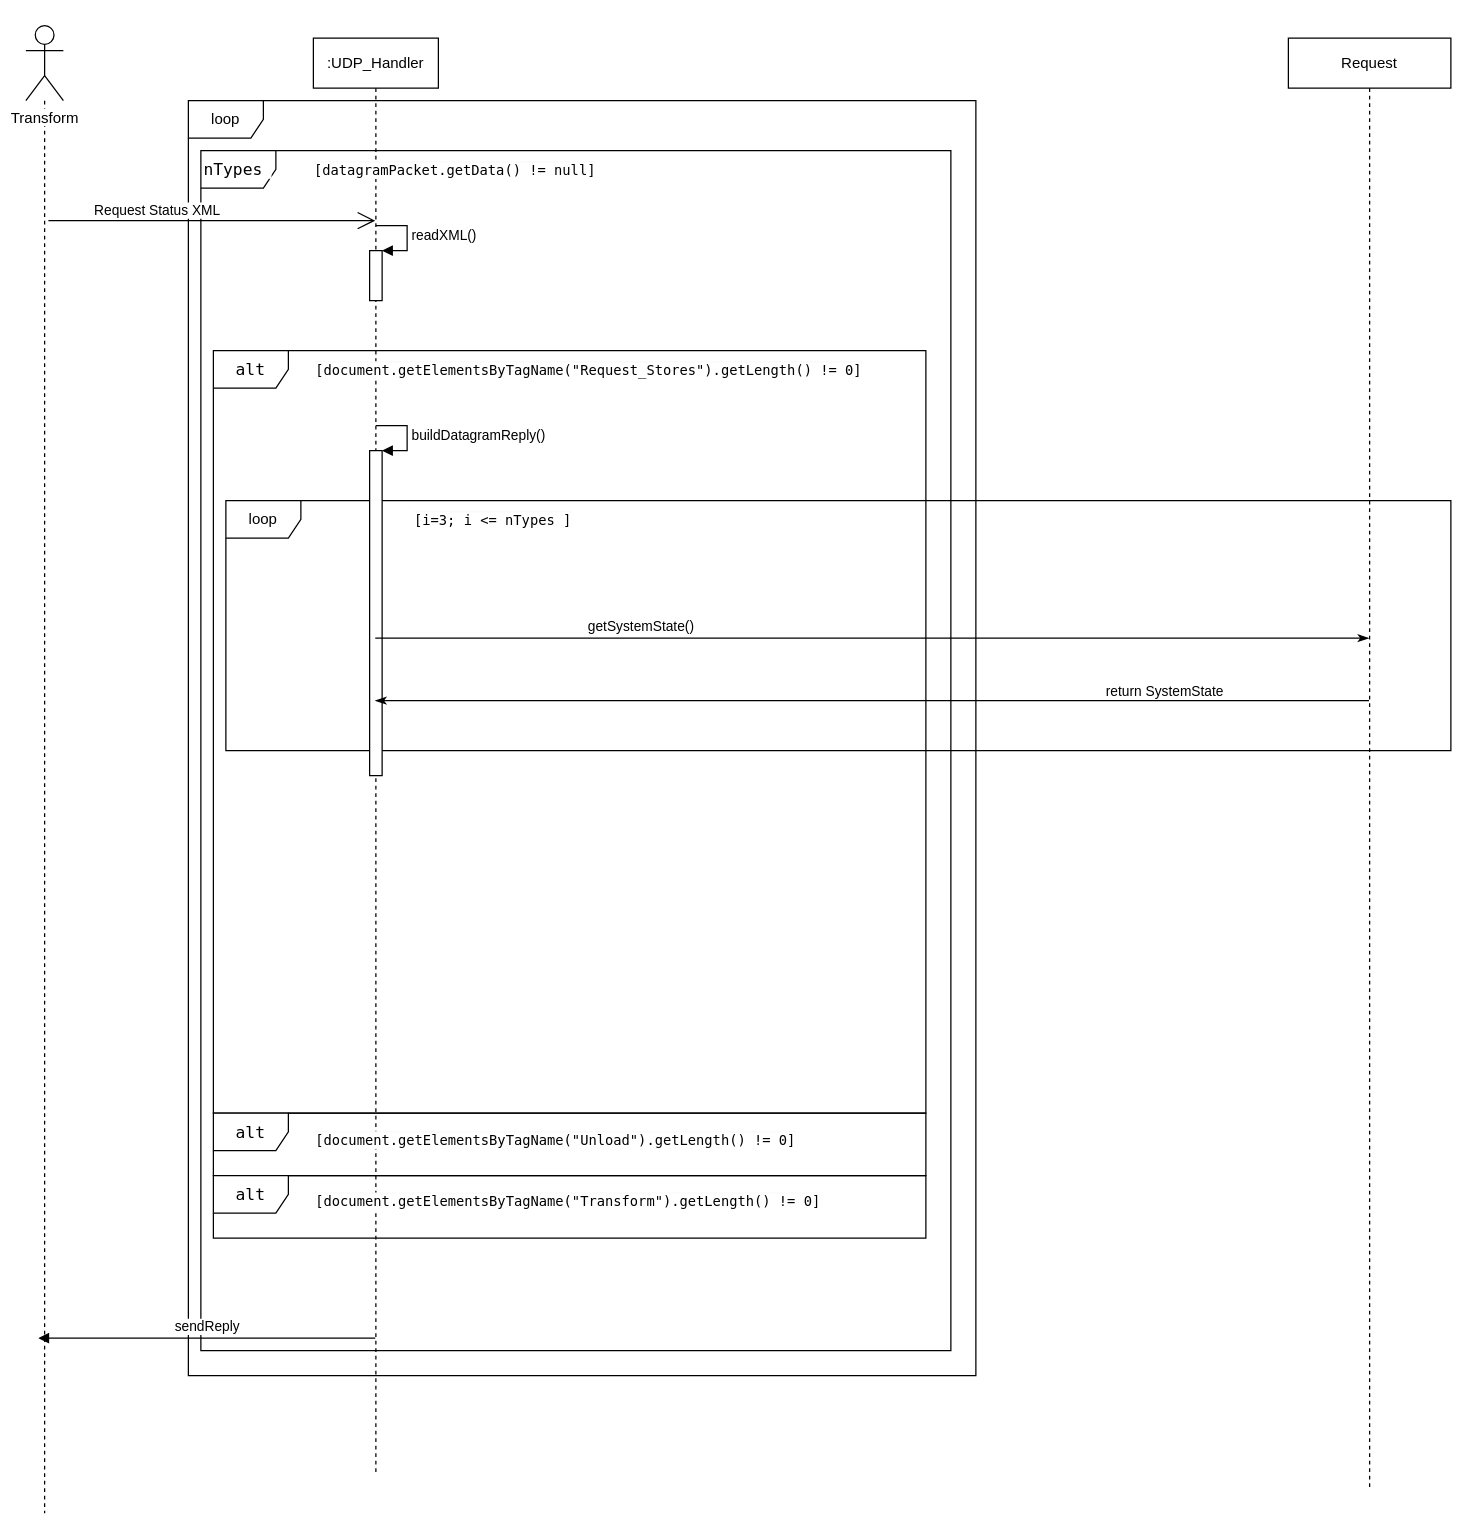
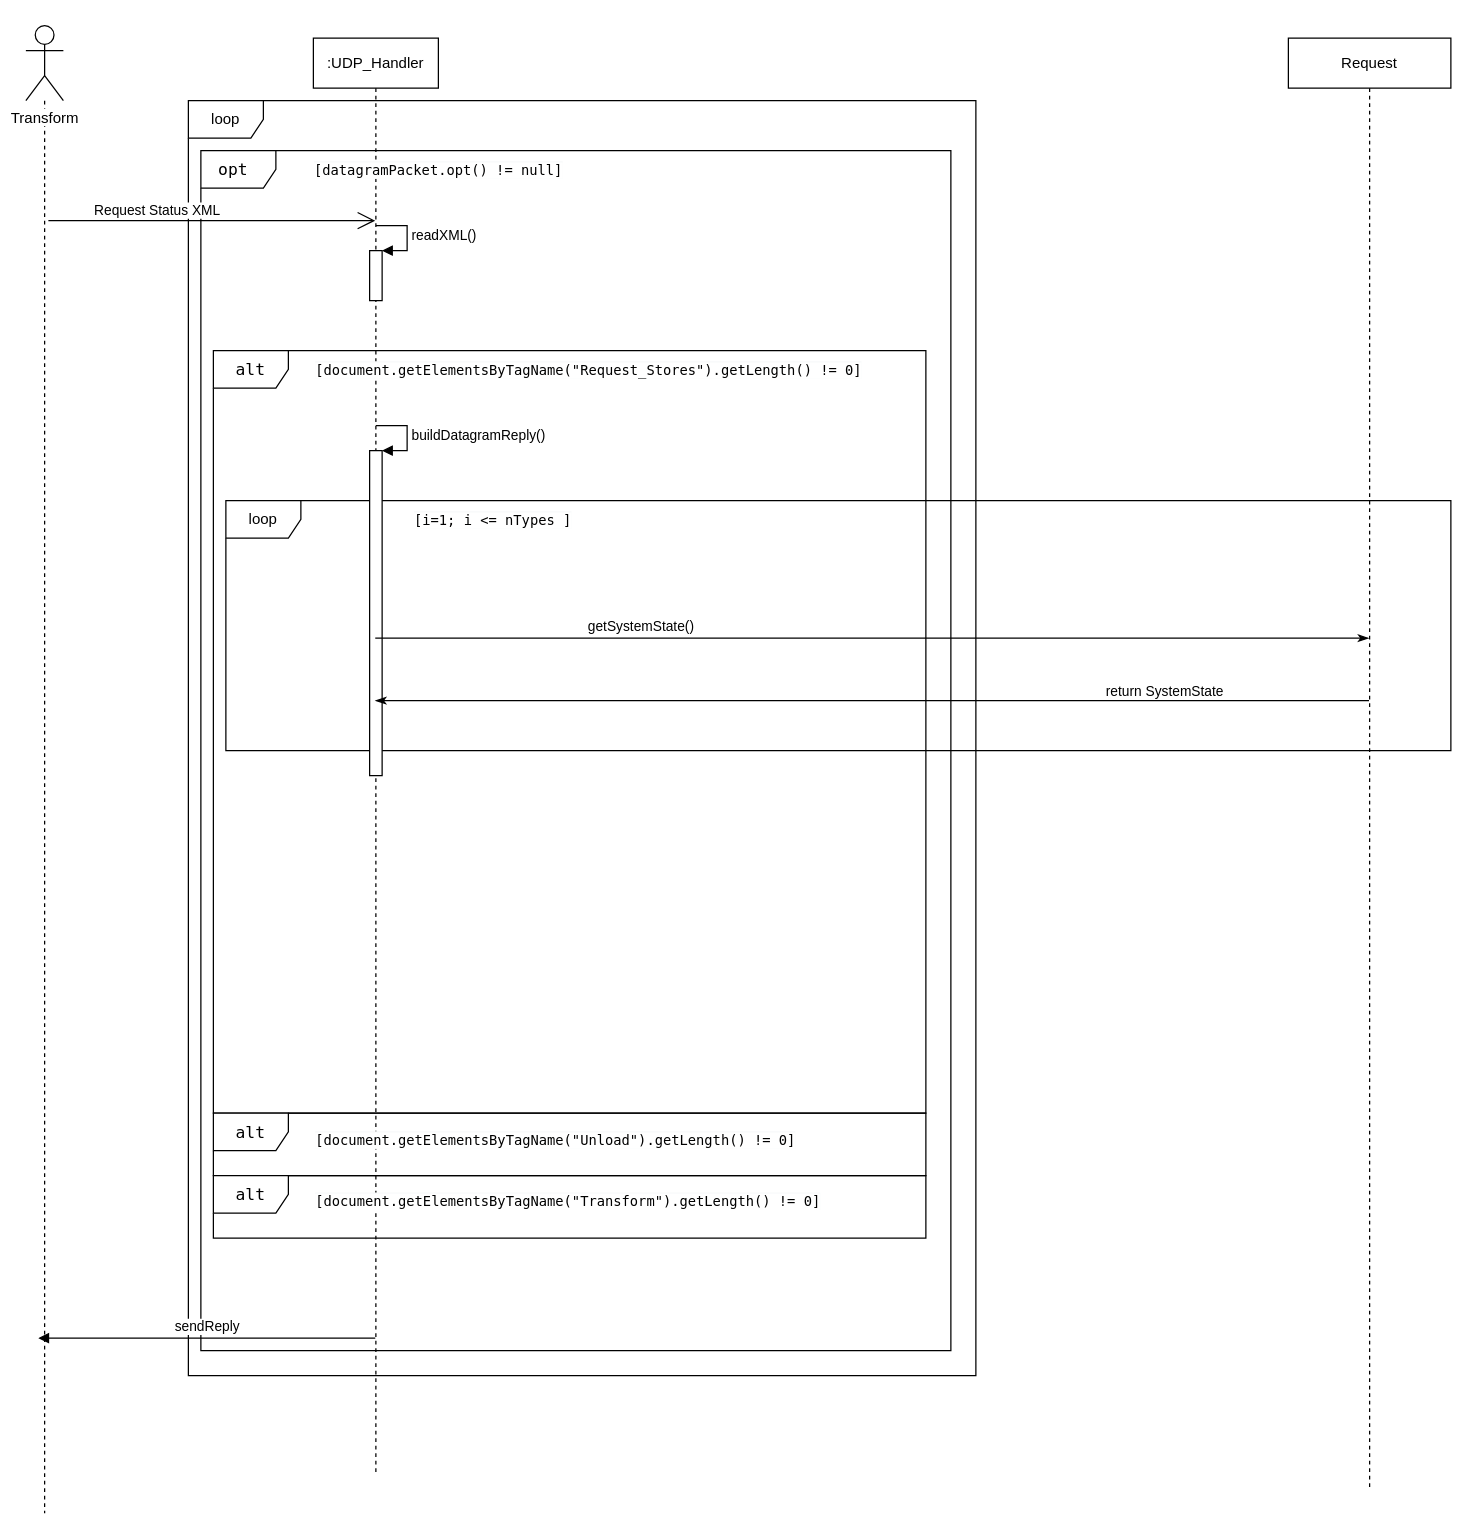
node "[datagramPacket.getData() != null]": label "[datagramPacket.getData() != null]" -> "[datagramPacket.opt() != null]"
node "nTypes": label "nTypes" -> "opt"
node "[i=3; i <= nTypes ]": label "[i=3; i <= nTypes ]" -> "[i=1; i <= nTypes ]"
